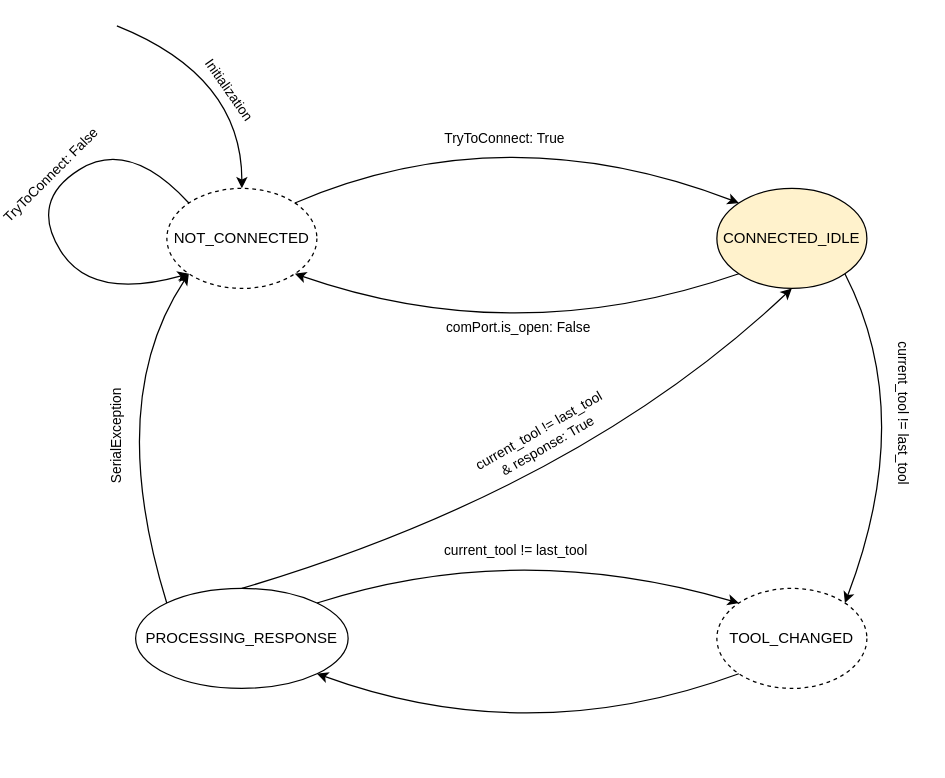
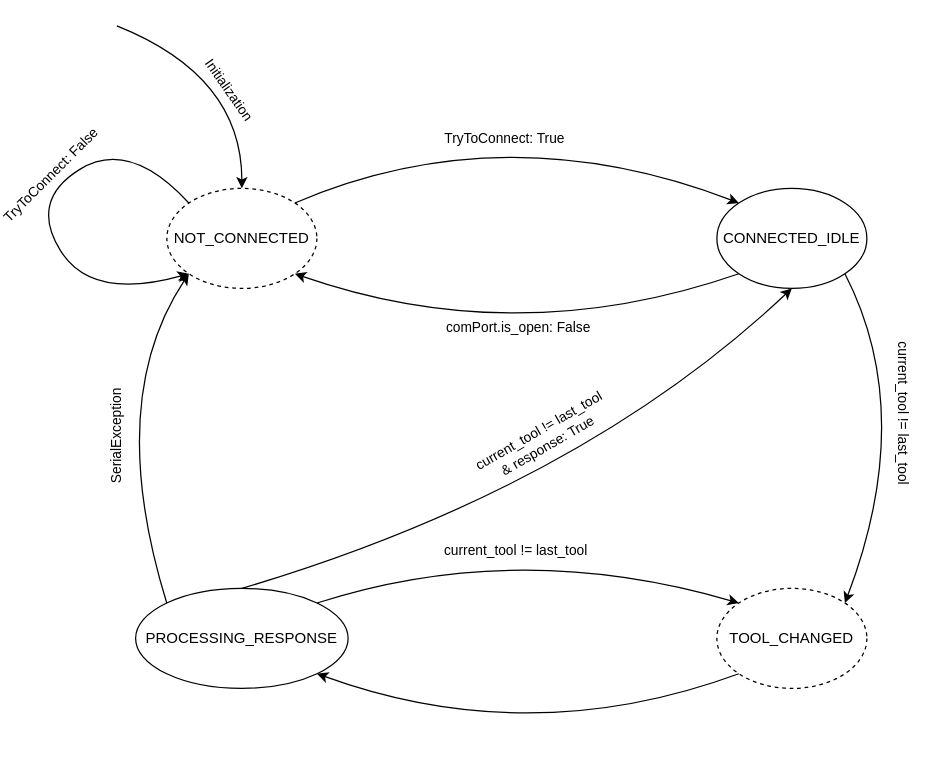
node "CONNECTED_IDLE": fillcolor #fff2cc -> #ffffff
